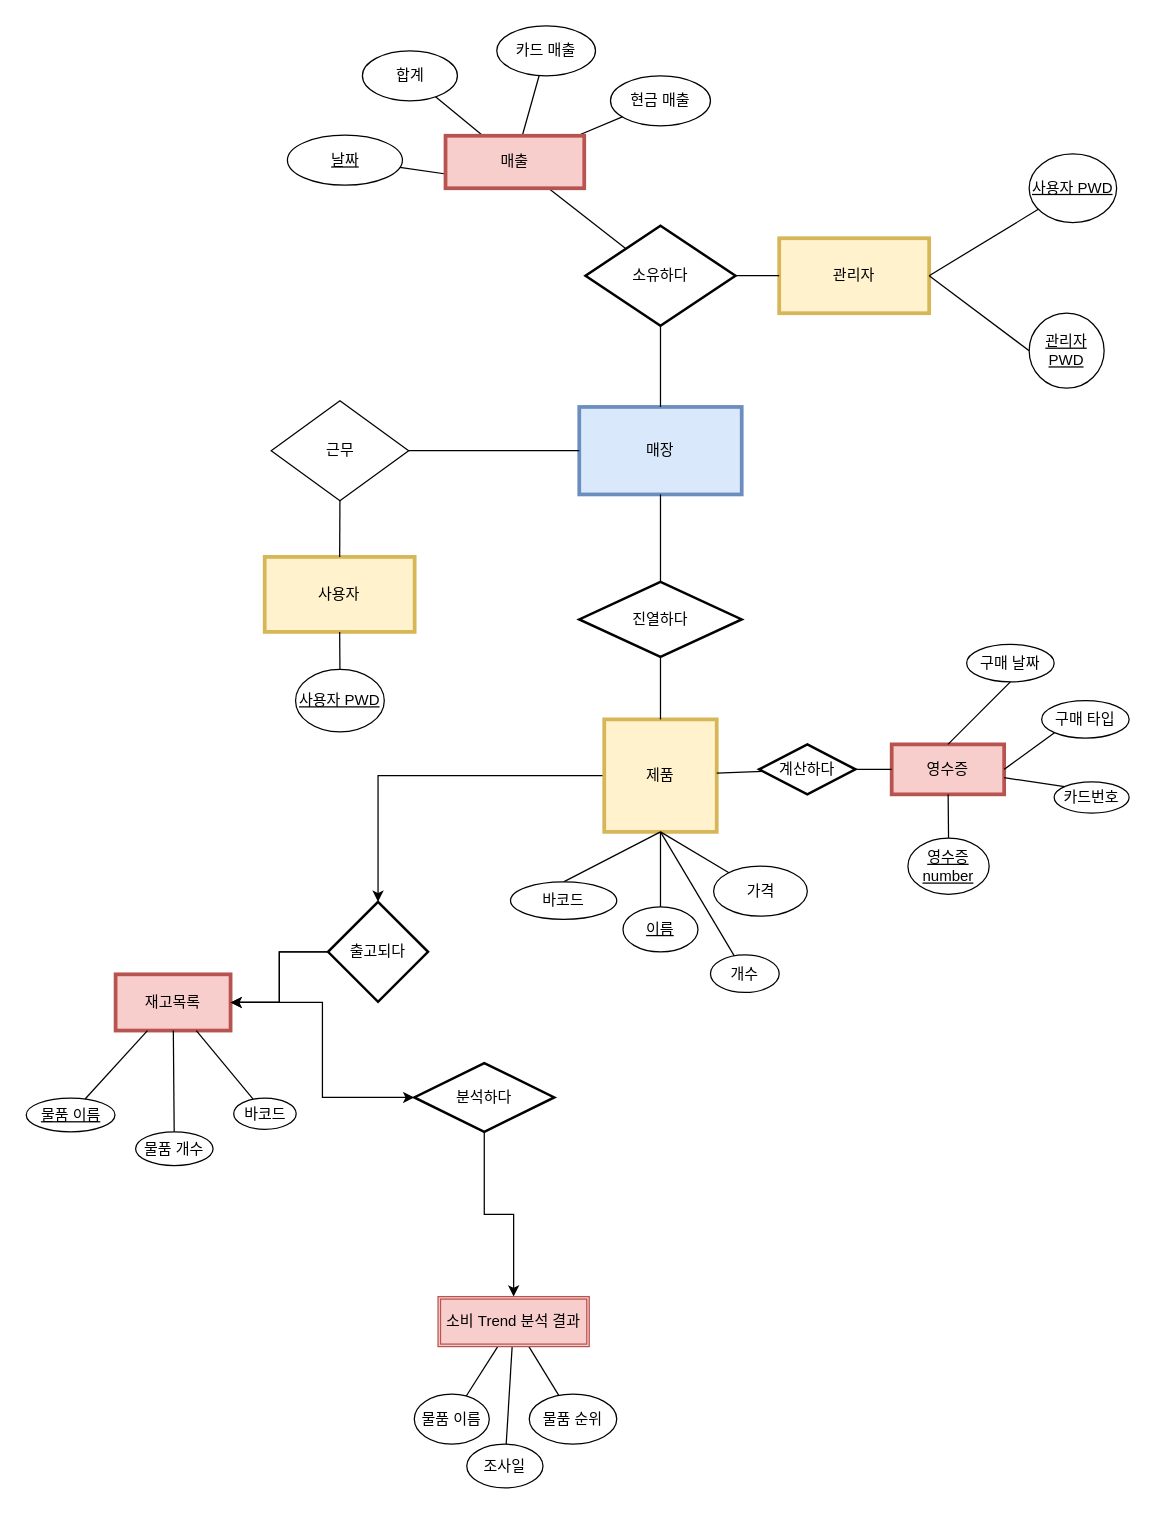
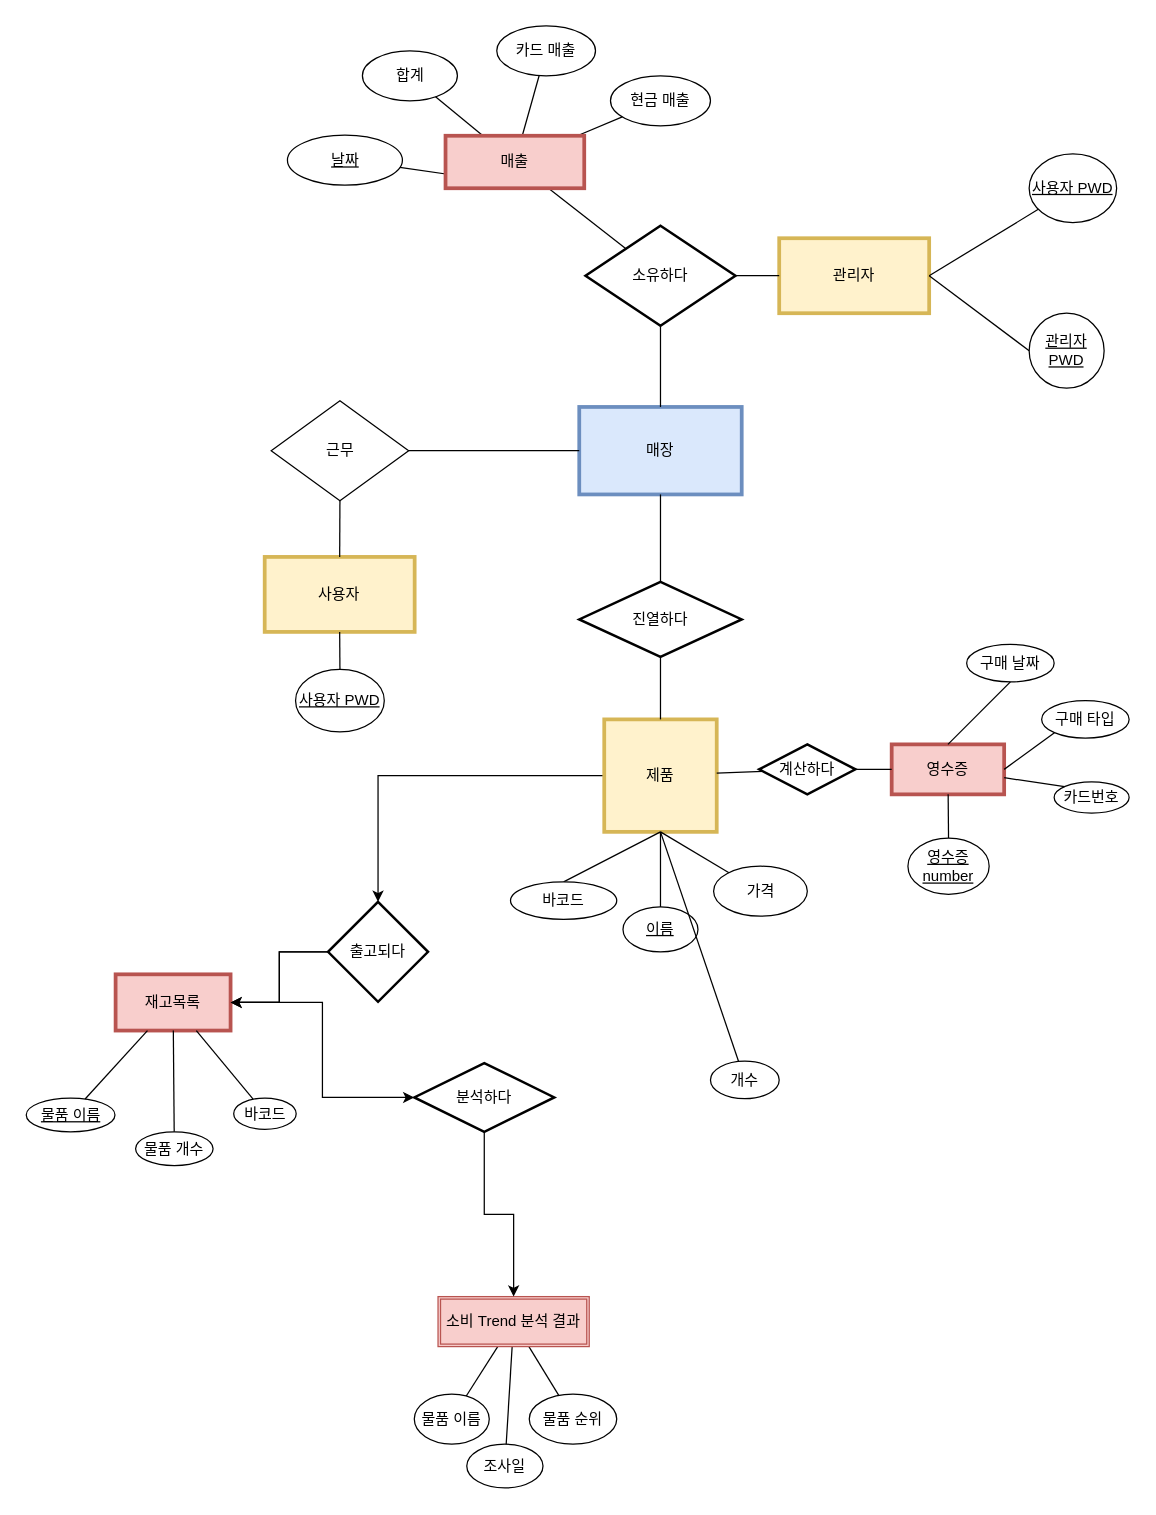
node "개수": moved (745, 974) -> (745, 1080)
